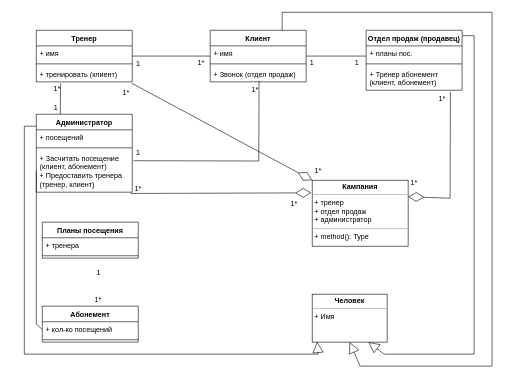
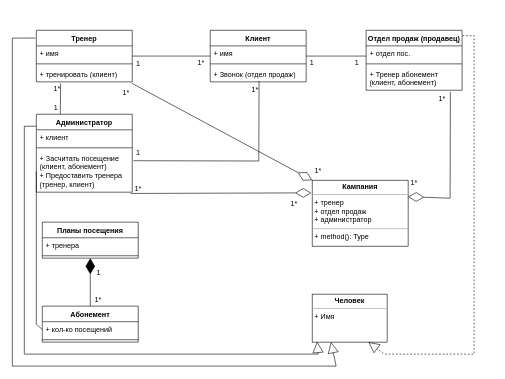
node "+ планы пос.": label "+ планы пос." -> "+ отдел пос."
node "+ посещений": label "+ посещений" -> "+ клиент"
edge "Клиент" -> "Человек + Имя": removed
edge "Отдел продаж (продавец)" -> "Человек + Имя": style solid -> dashed
edge "Абонемент" -> "Планы посещения": added
edge "Тренер" -> "Человек + Имя": added
